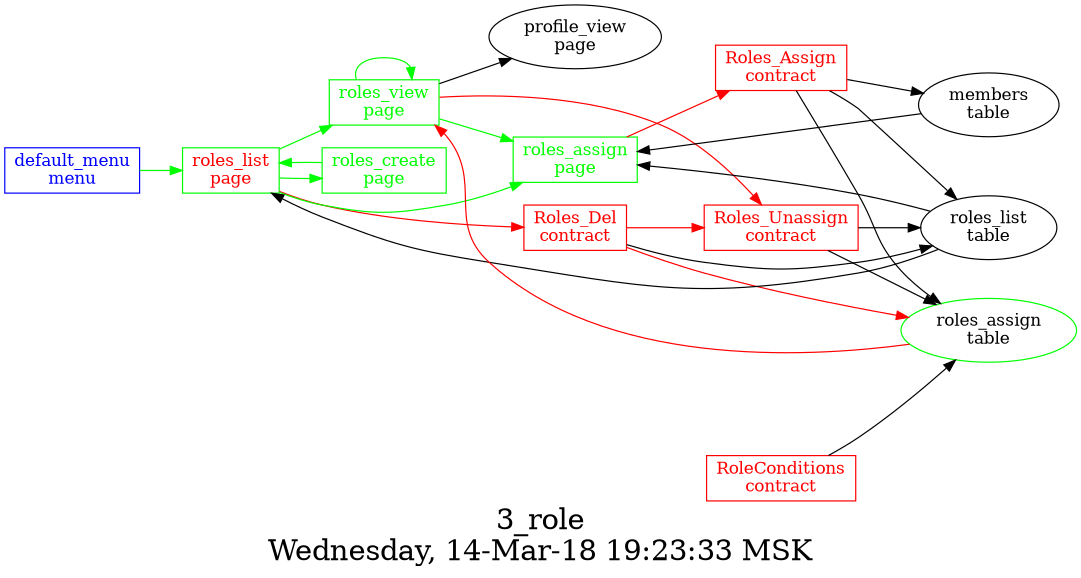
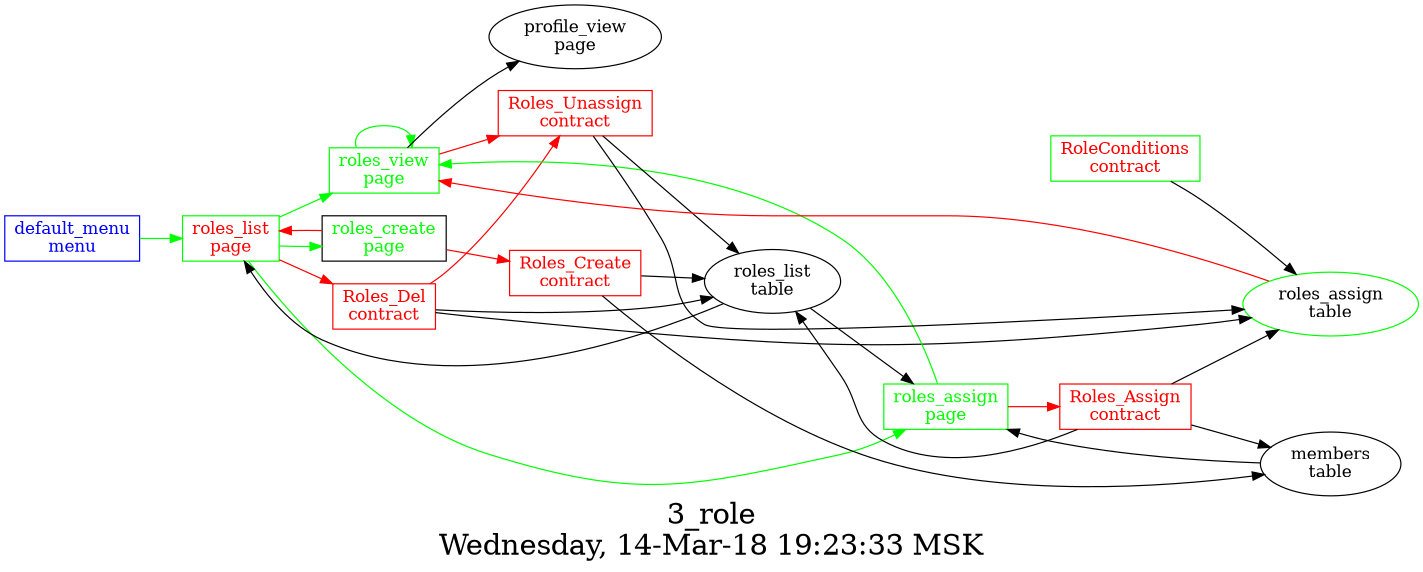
edge "roles_view page" -> "roles_assign page": reversed
edge "roles_create page" -> "roles_list page": color green -> red
node "roles_create page": color green -> black
node "Roles_Create contract": added
edge "Roles_Del contract" -> "roles_assign table": color red -> black
node "RoleConditions contract": color red -> green
